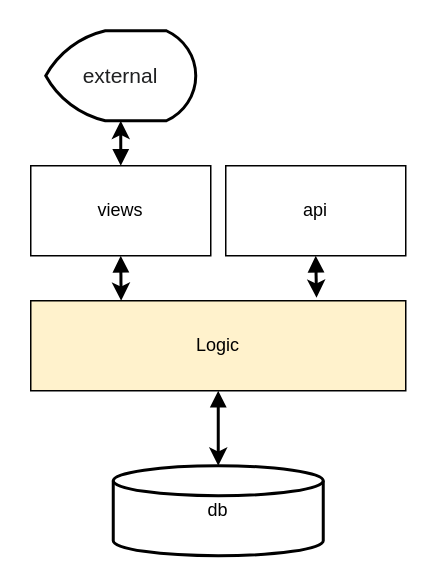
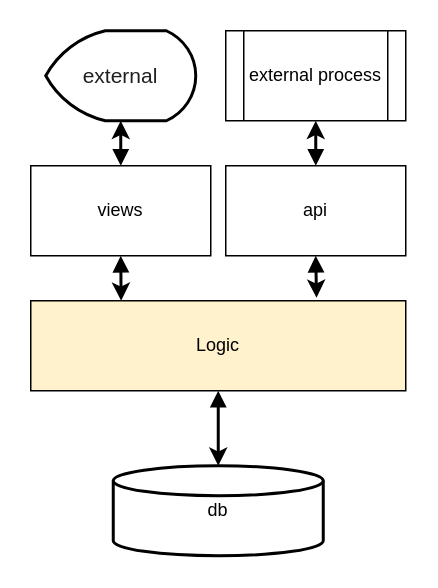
node "external process": added
edge "external process" -- "api": added
